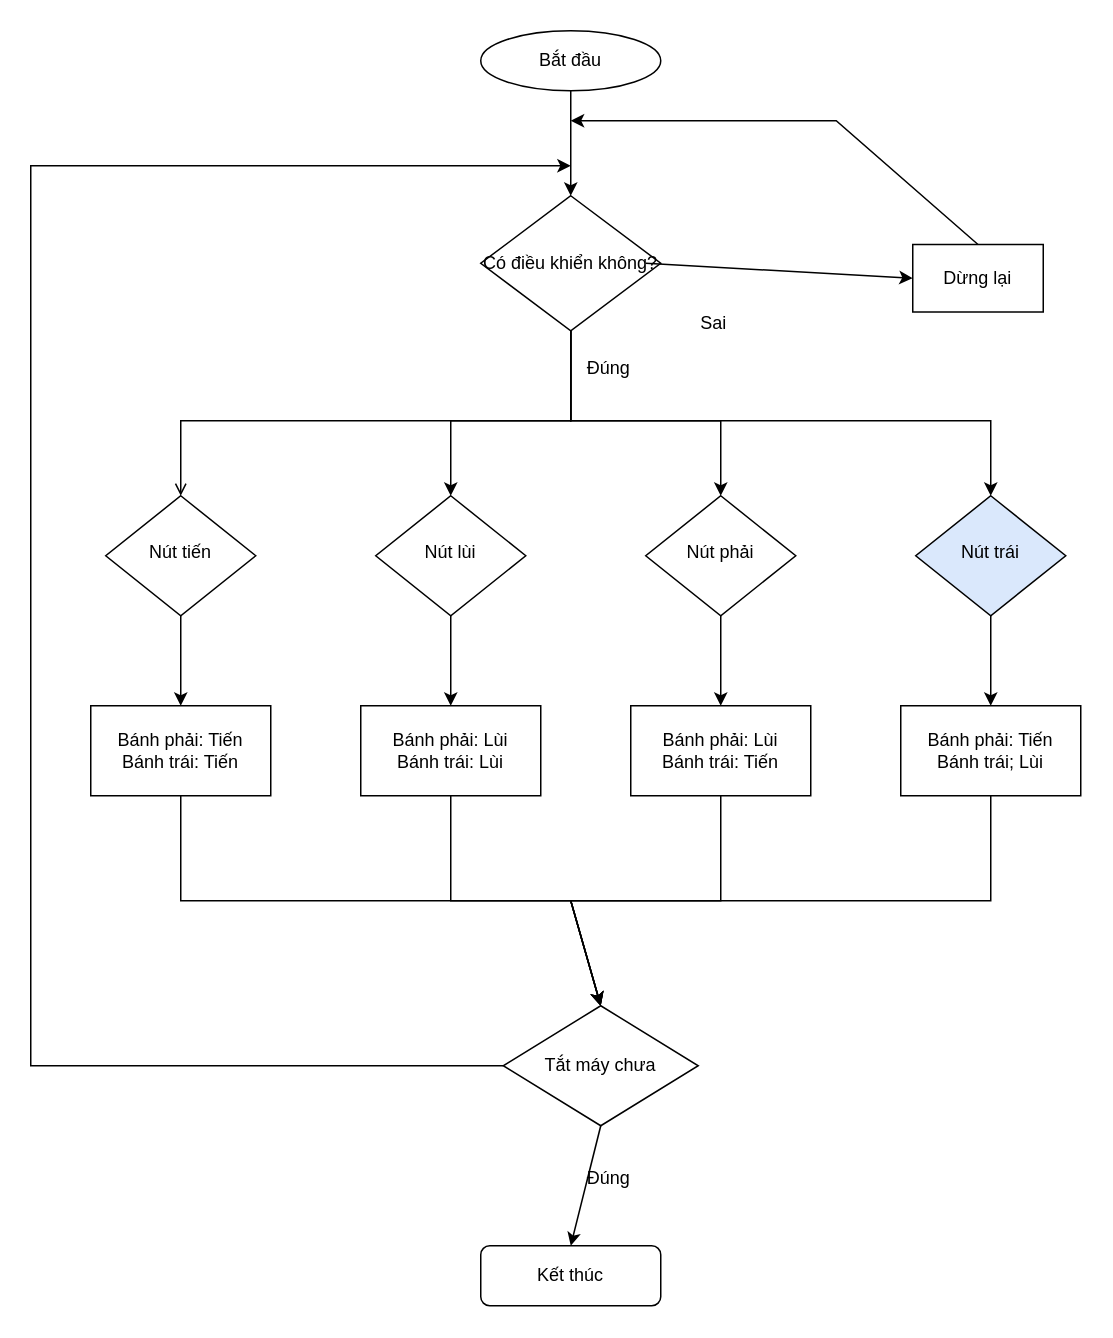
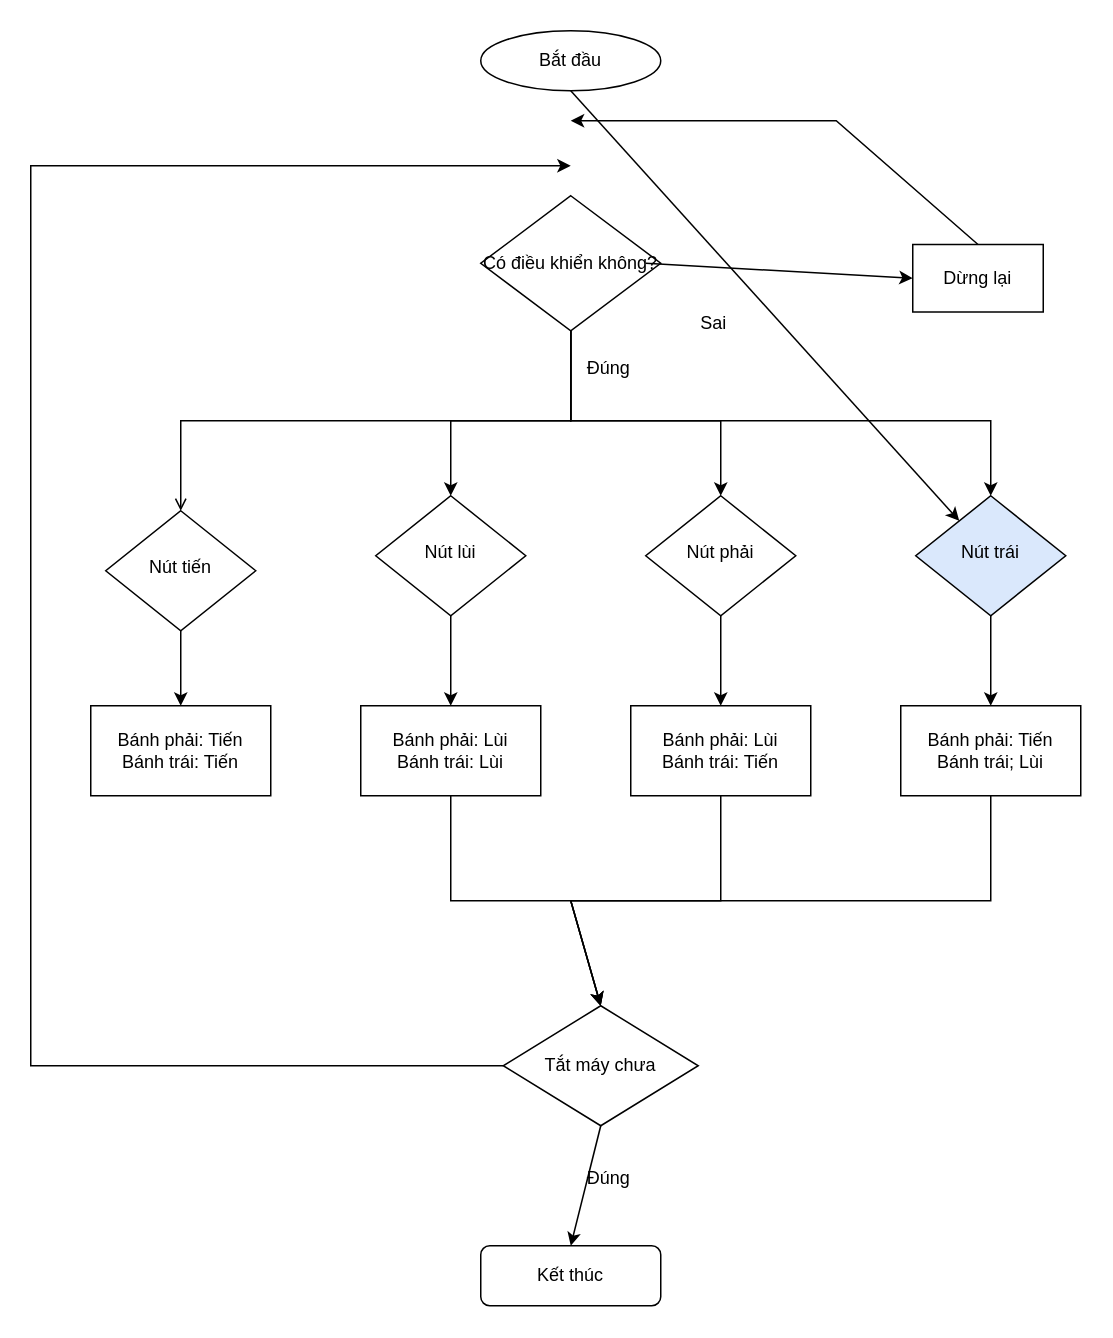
edge "Bắt đầu" -> "Có điều khiển không?": now "Bắt đầu" -> "Nút trái"
node "Nút tiến": moved (181, 556) -> (181, 571)
edge "Bánh phải: Tiến Bánh trái: Tiến" -> "Tắt máy chưa": removed
